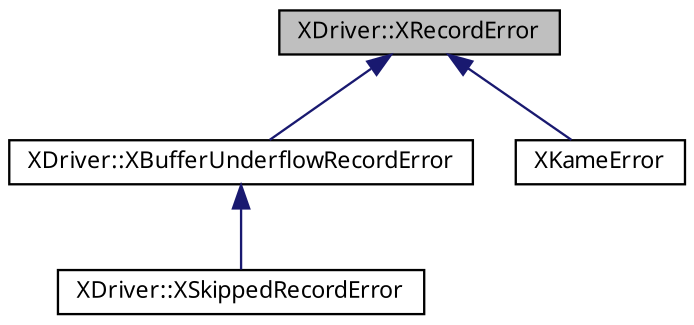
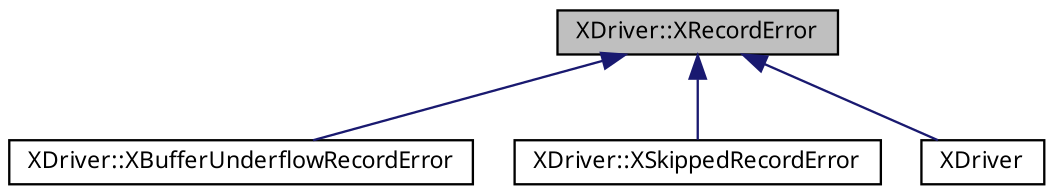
node "XKameError": label "XKameError" -> "XDriver"
edge "XDriver::XSkippedRecordError" -> "XDriver::XBufferUnderflowRecordError": now "XDriver::XSkippedRecordError" -> "XDriver::XRecordError"
